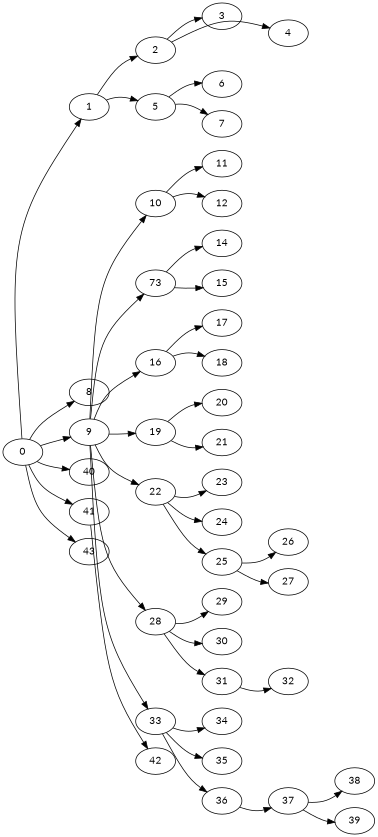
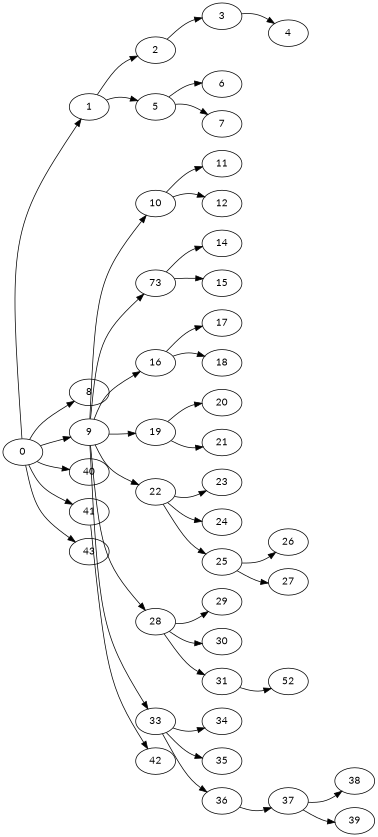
edge "2" -> "4": now "3" -> "4"
edge "15" -> "73": reversed
node "32": label "32" -> "52"
